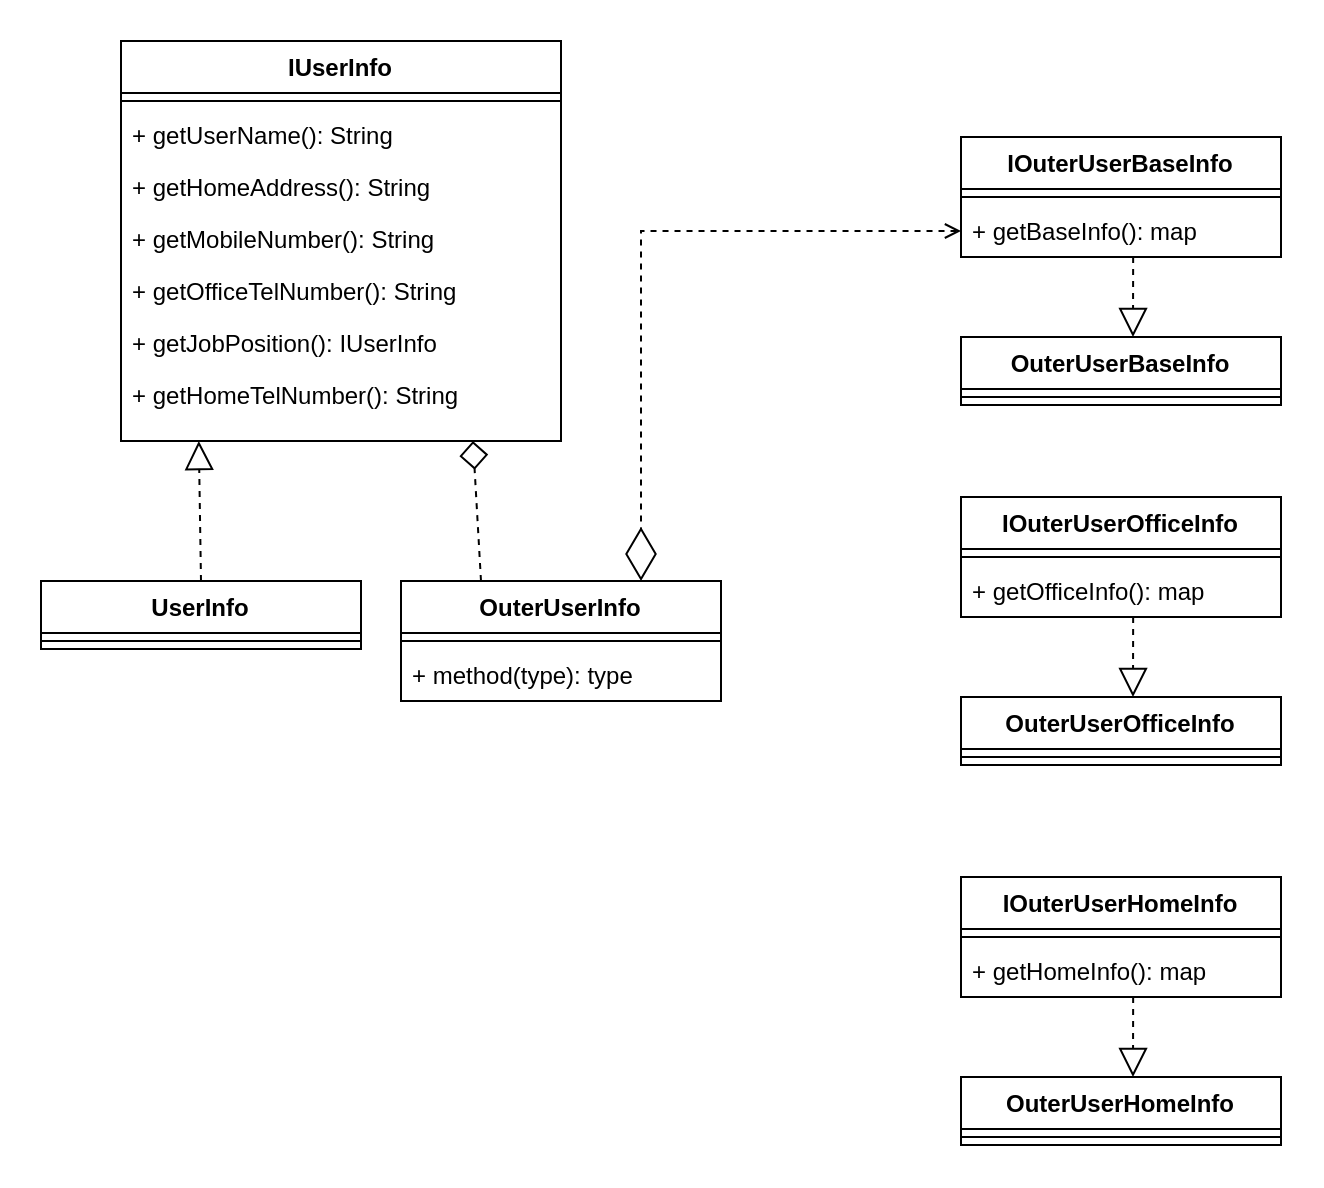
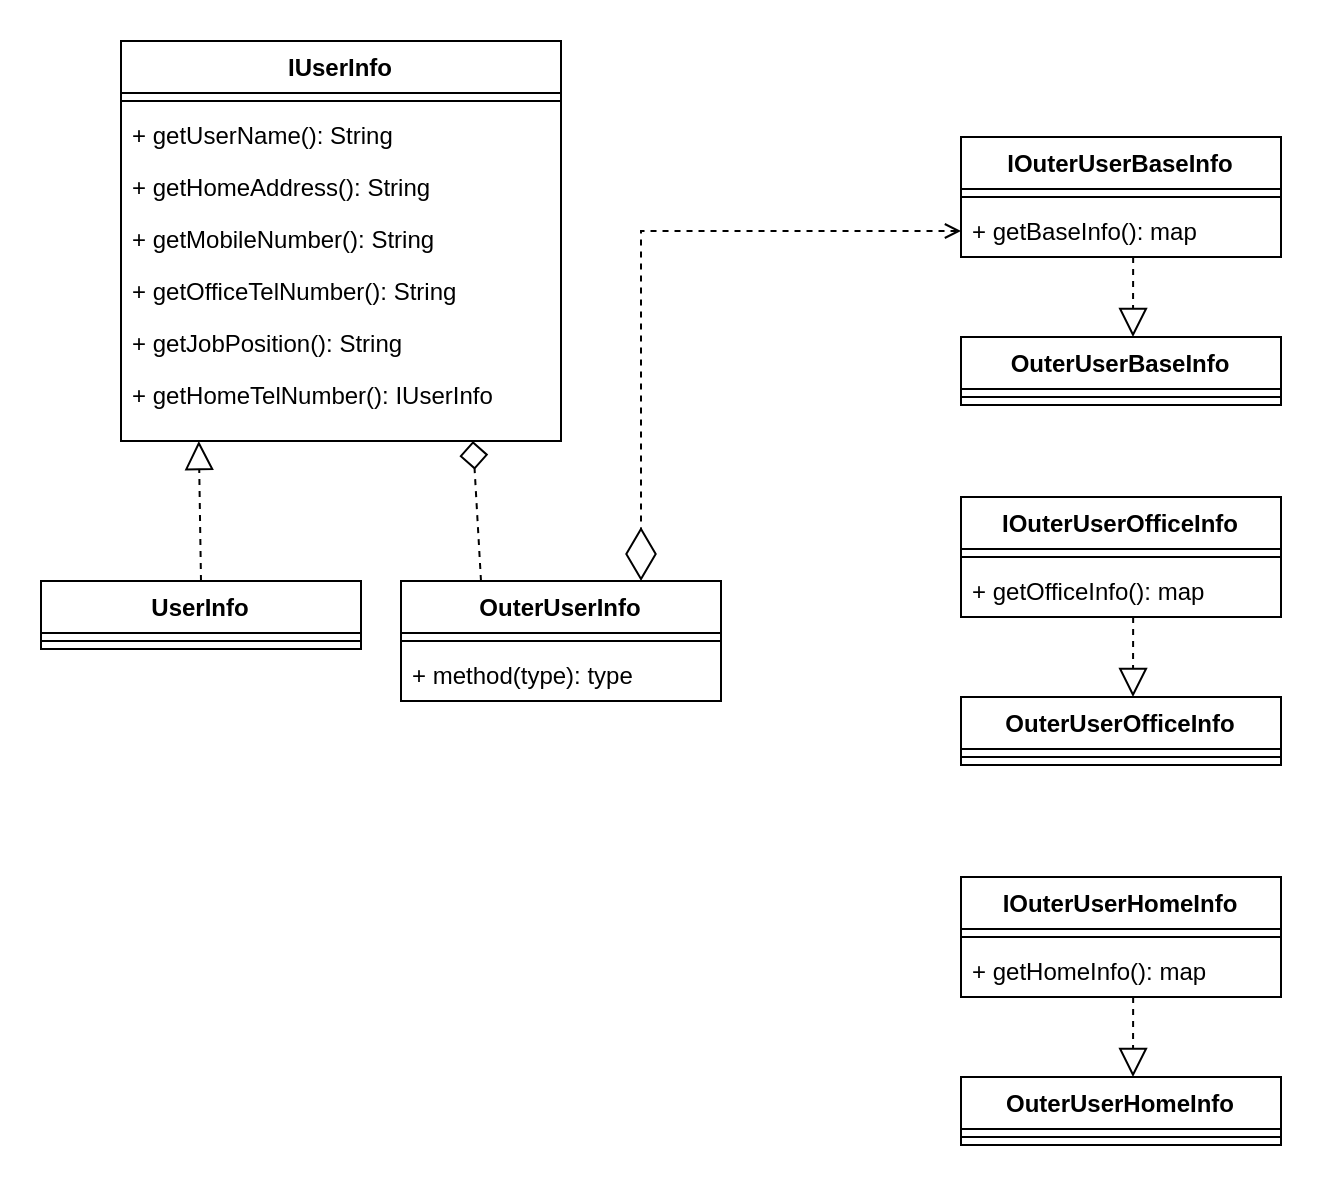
node "+ getJobPosition(): IUserInfo": label "+ getJobPosition(): IUserInfo" -> "+ getJobPosition(): String"
node "+ getHomeTelNumber(): String": label "+ getHomeTelNumber(): String" -> "+ getHomeTelNumber(): IUserInfo"
